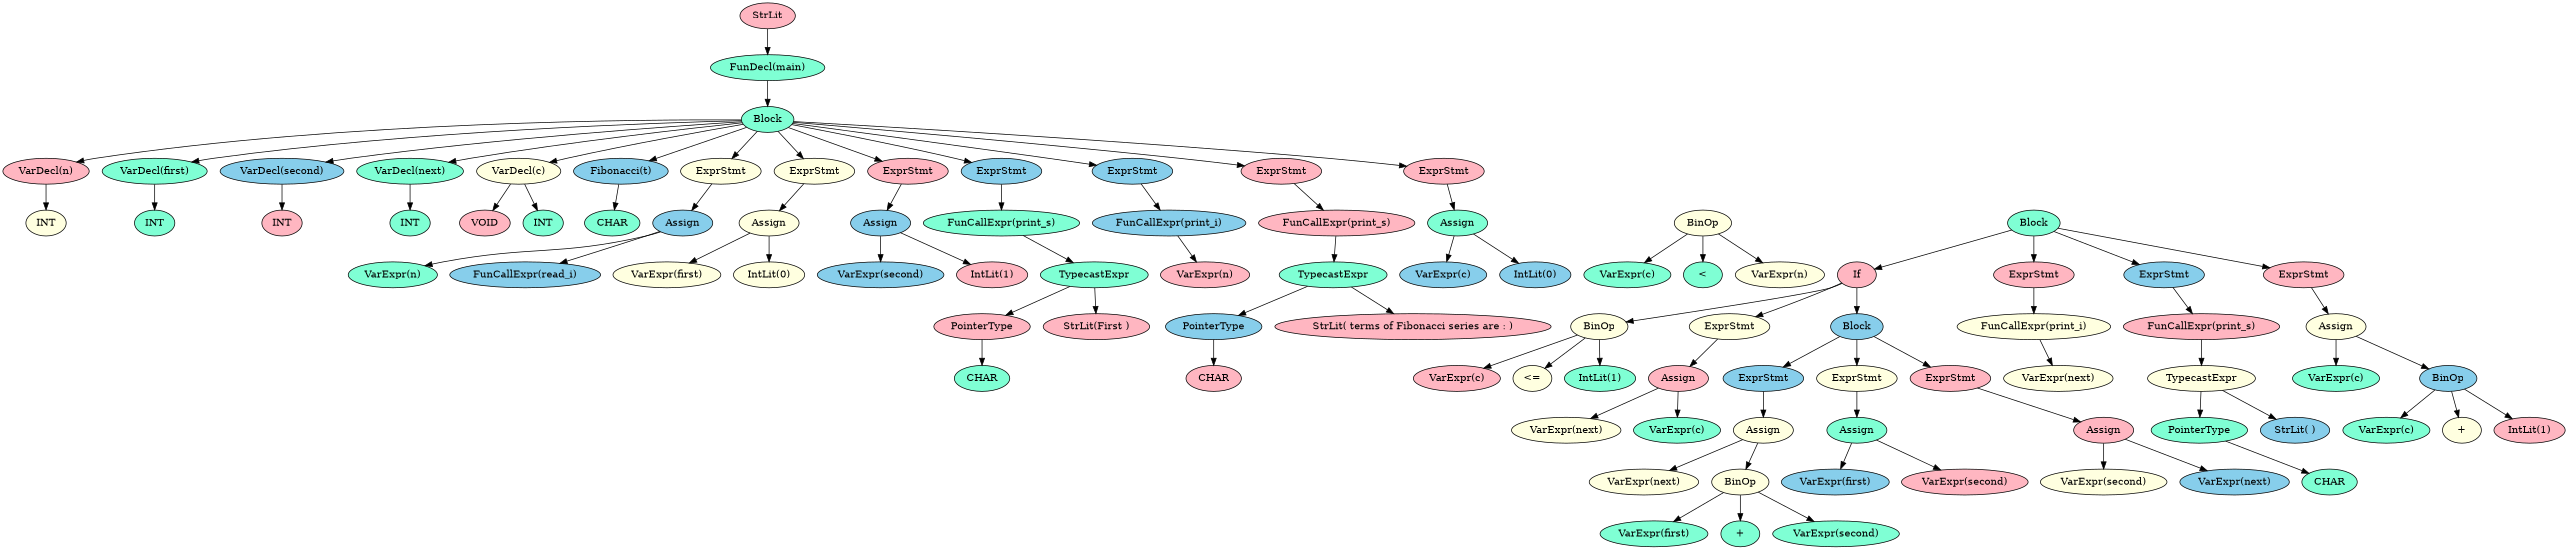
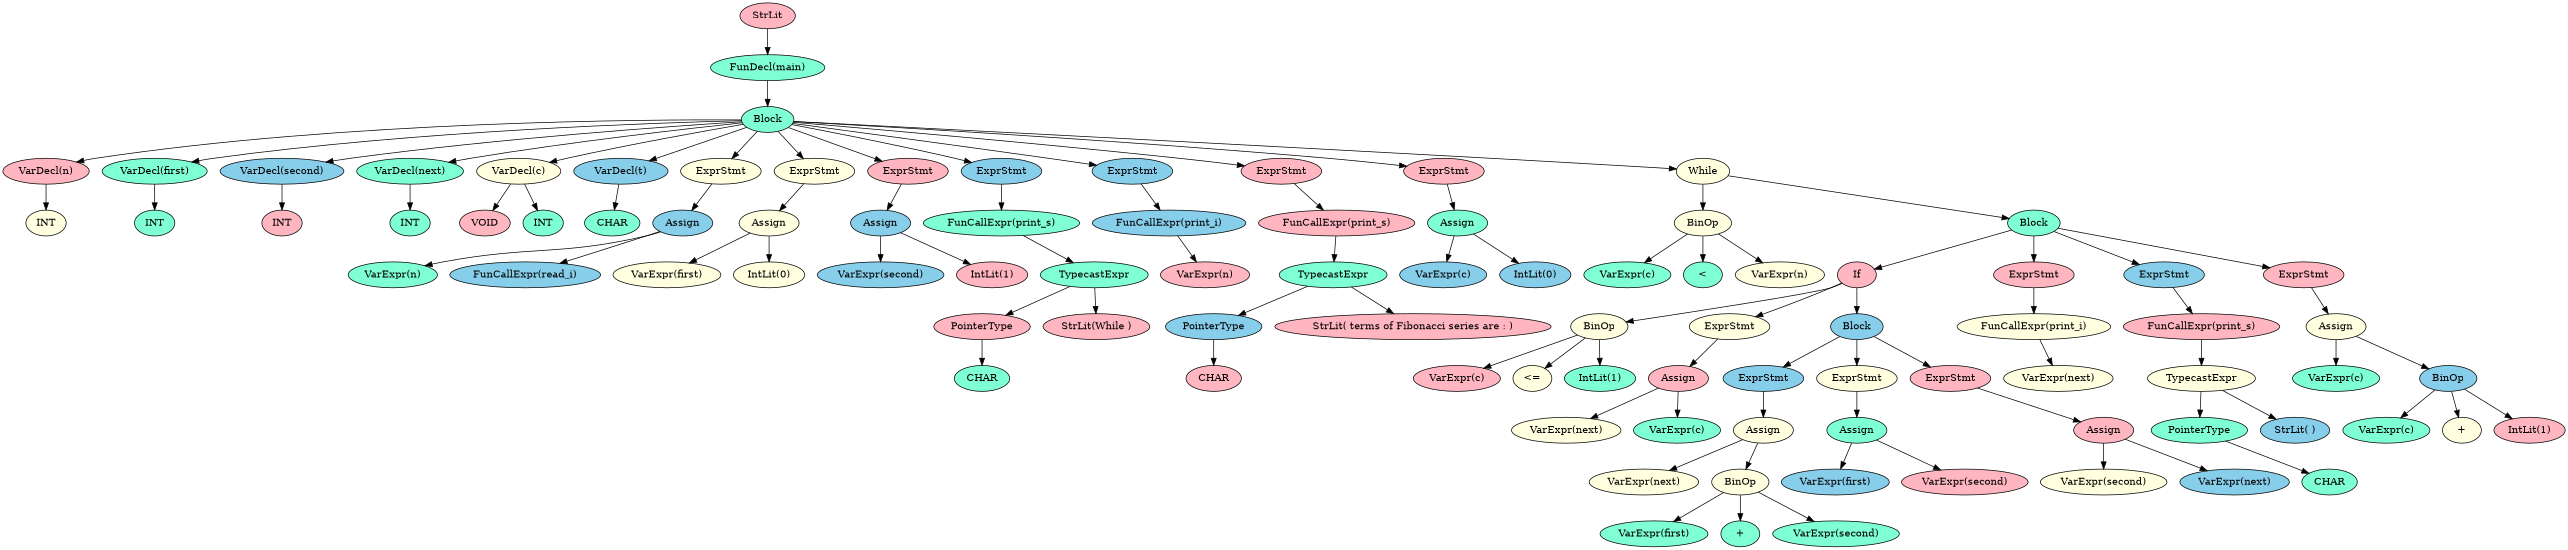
node "Fibonacci(t)": label "Fibonacci(t)" -> "VarDecl(t)"
node "While": added
node "StrLit(First )": label "StrLit(First )" -> "StrLit(While )"
